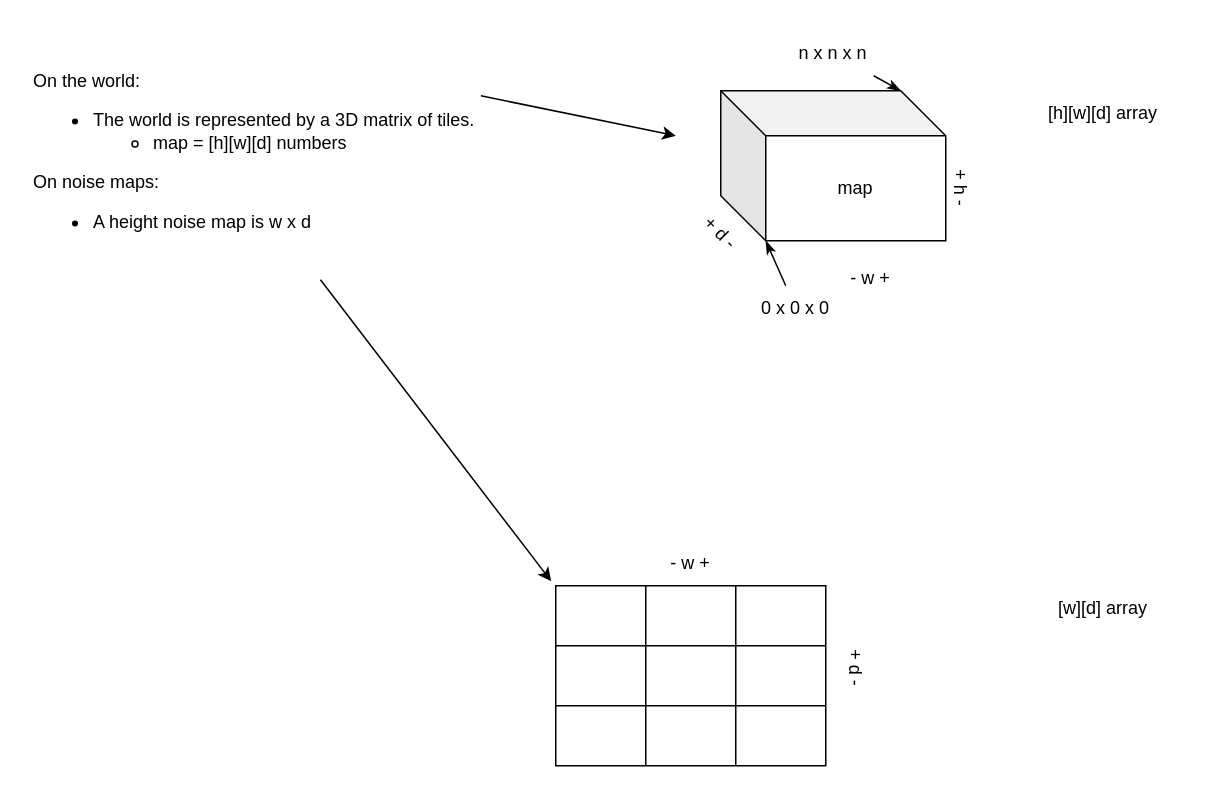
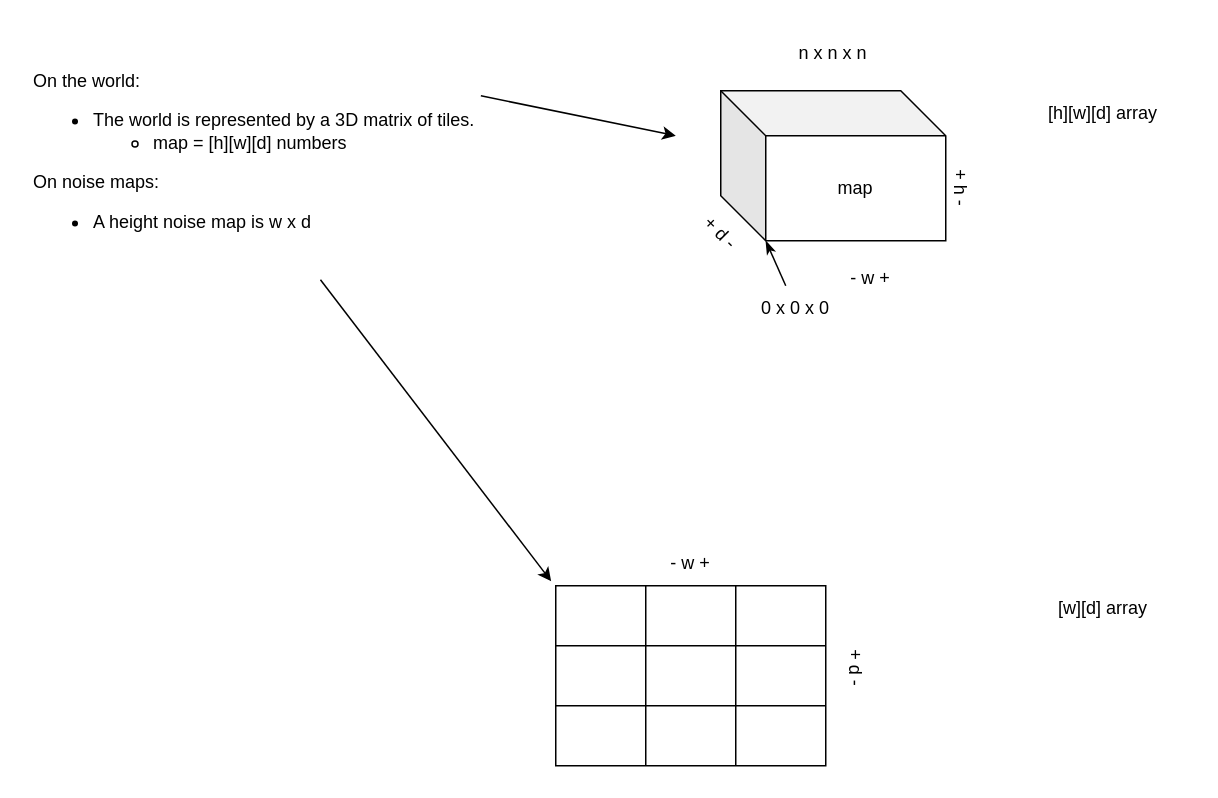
edge "n x n x n" -> "map": removed
